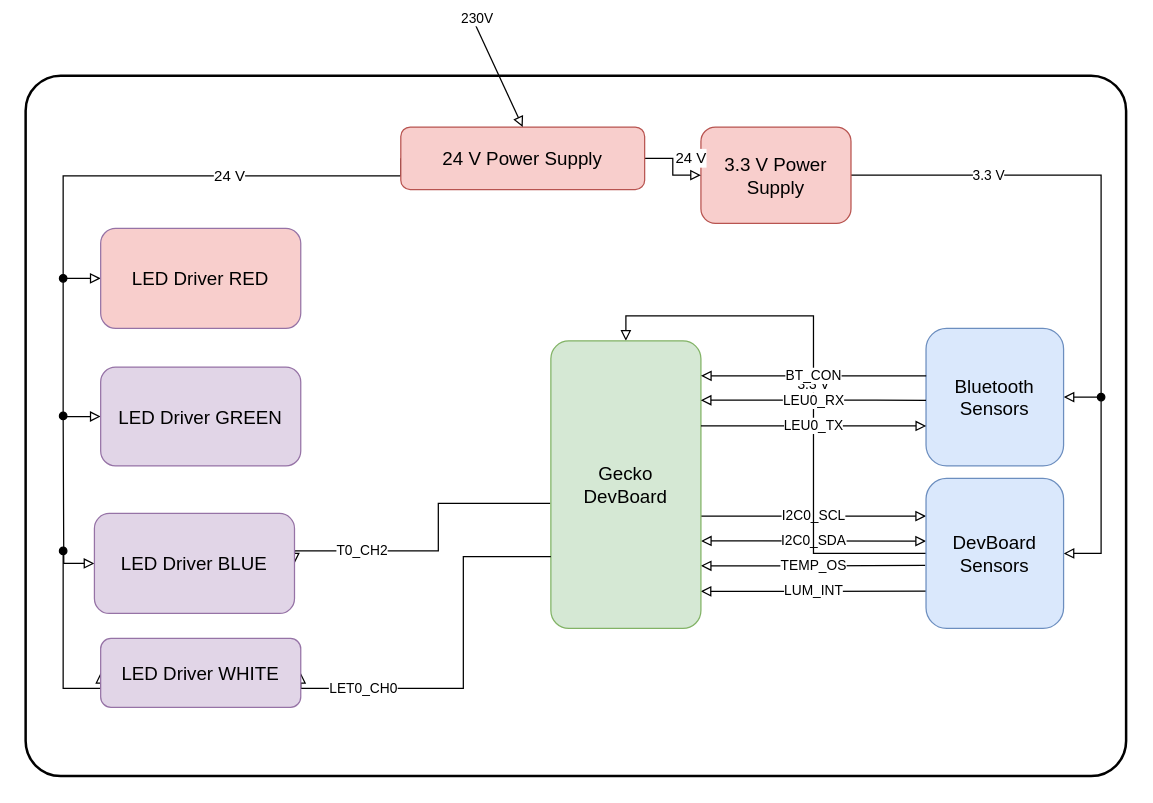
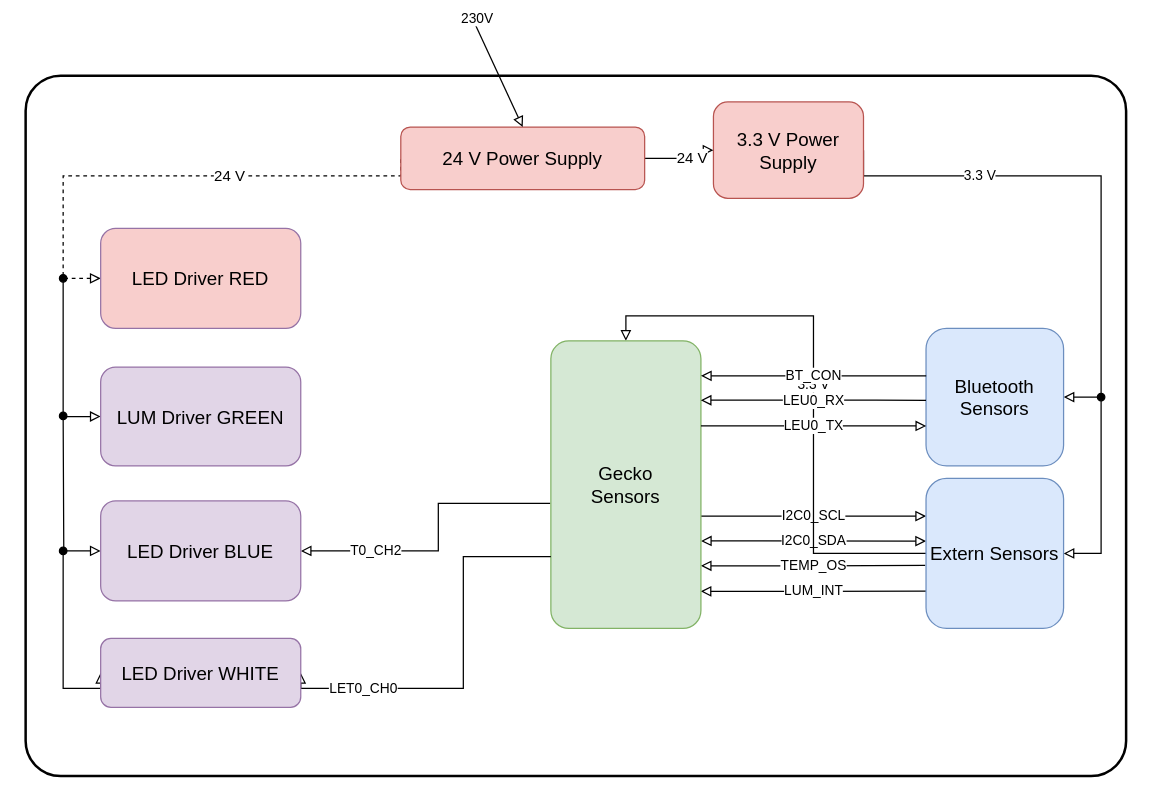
node "3.3 V Power Supply": moved (776, 175) -> (788, 150)
edge "24 V Power Supply" -> "LED Driver RED": style solid -> dashed
node "LED Driver GREEN": label "LED Driver GREEN" -> "LUM Driver GREEN"
node "Gecko DevBoard": label "Gecko DevBoard" -> "Gecko Sensors"
node "DevBoard Sensors": label "DevBoard Sensors" -> "Extern Sensors"
node "LED Driver BLUE": moved (194, 563) -> (201, 551)
